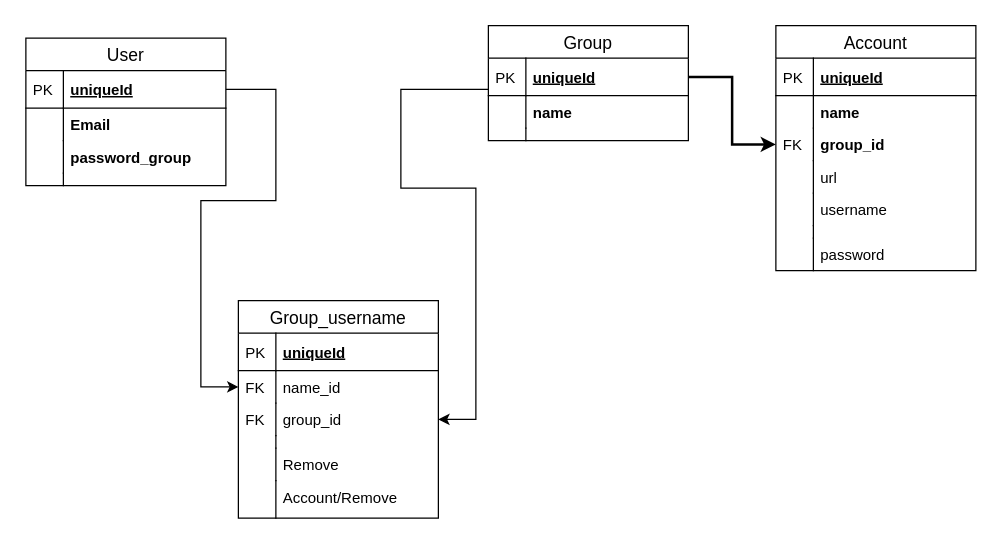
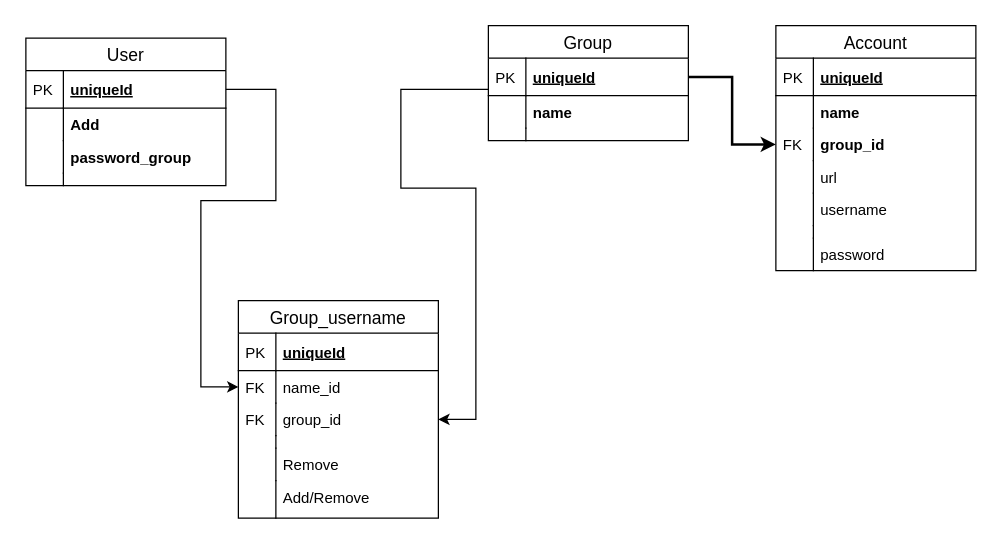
node "Email": label "Email" -> "Add"
node "Account/Remove": label "Account/Remove" -> "Add/Remove"
